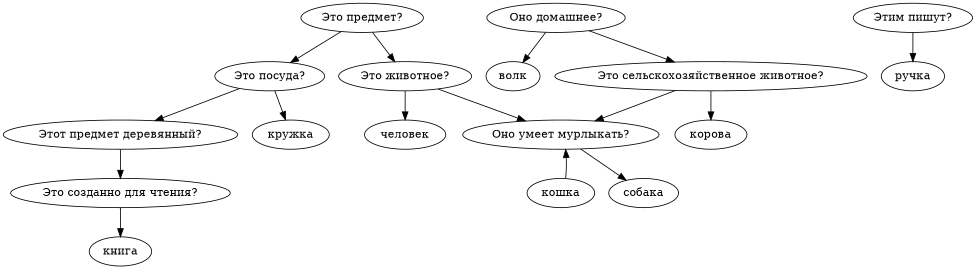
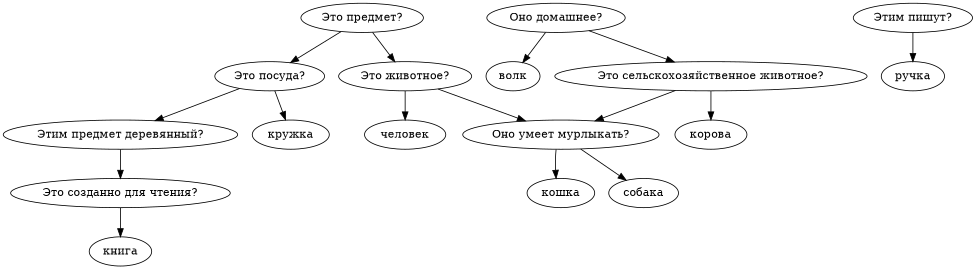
node "Этот предмет деревянный?": label "Этот предмет деревянный?" -> "Этим предмет деревянный?"
edge "кошка" -> "Оно умеет мурлыкать?": reversed
